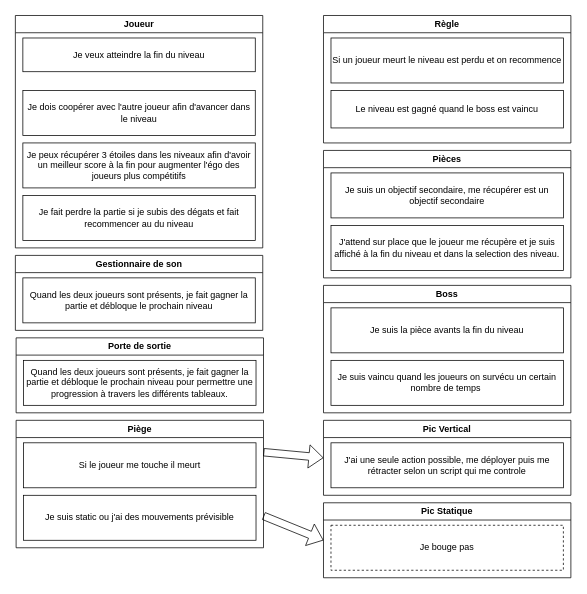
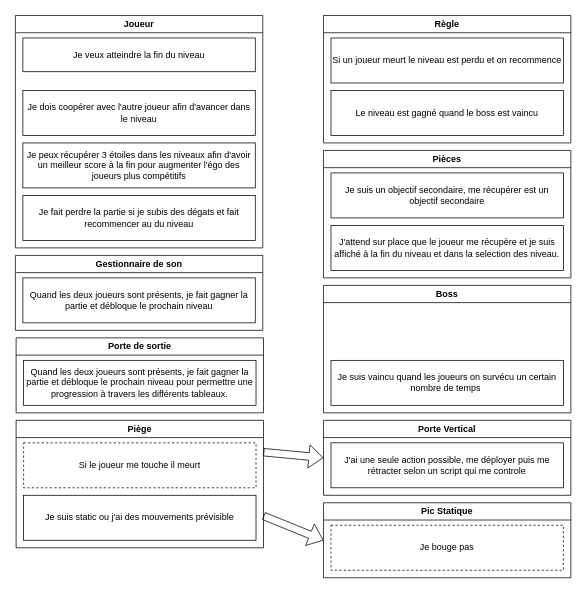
node "Le niveau est gagné quand le boss est vaincu": size 233x38 -> 233x45
node "Je suis la pièce avants la fin du niveau": removed
node "Pic Vertical": label "Pic Vertical" -> "Porte Vertical"
node "Si le joueur me touche il meurt": style solid -> dashed
